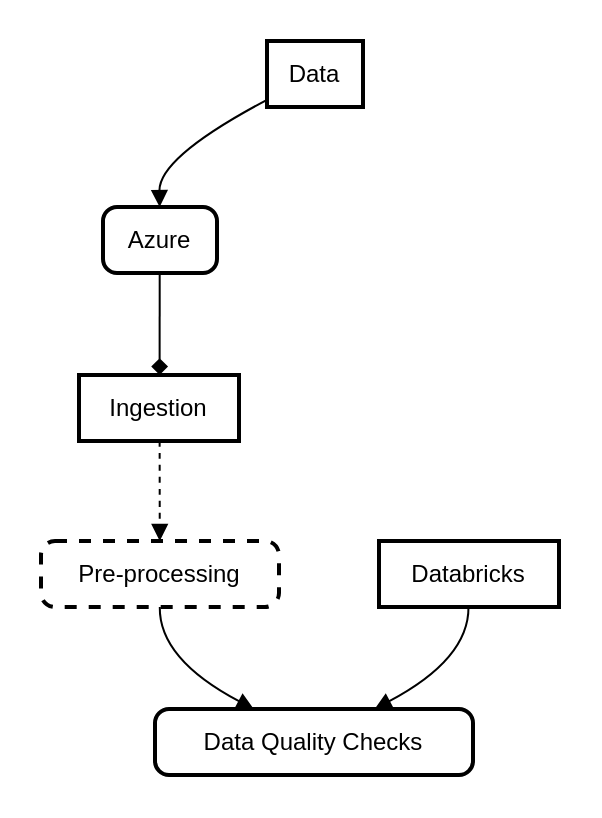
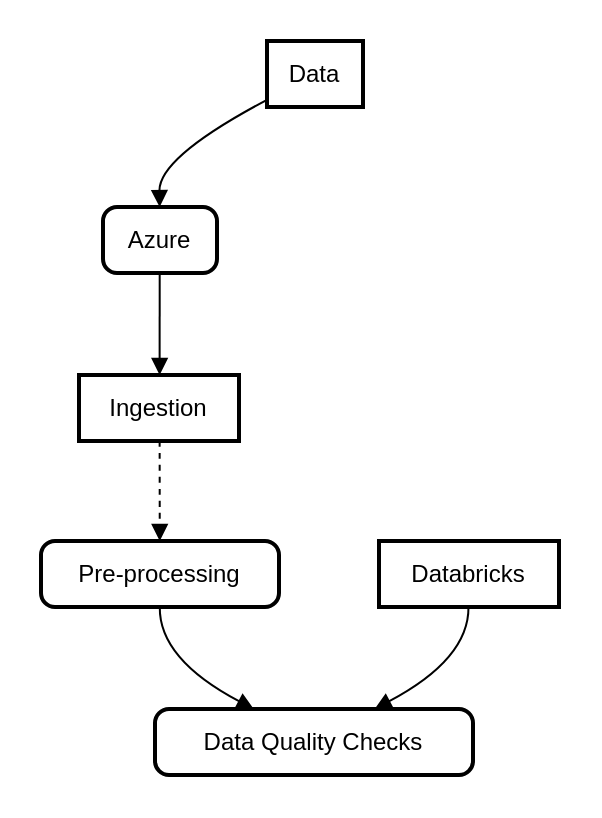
edge "Azure" -> "Ingestion": arrowhead diamond -> block
node "Pre-processing": style dashed -> solid
